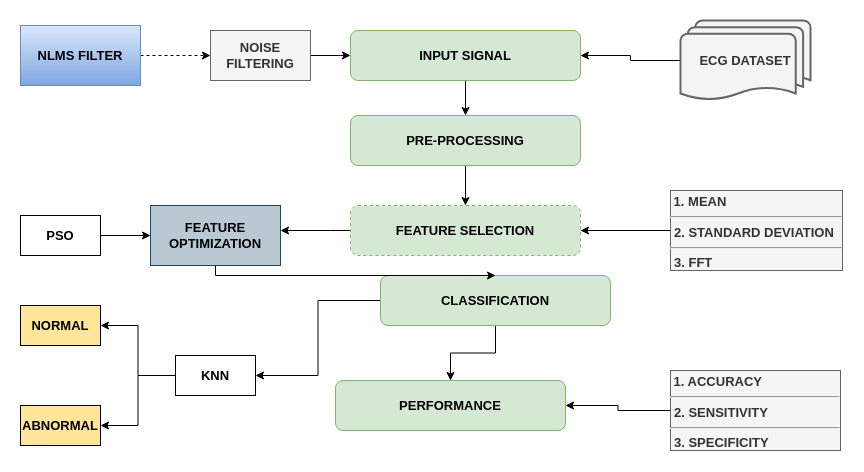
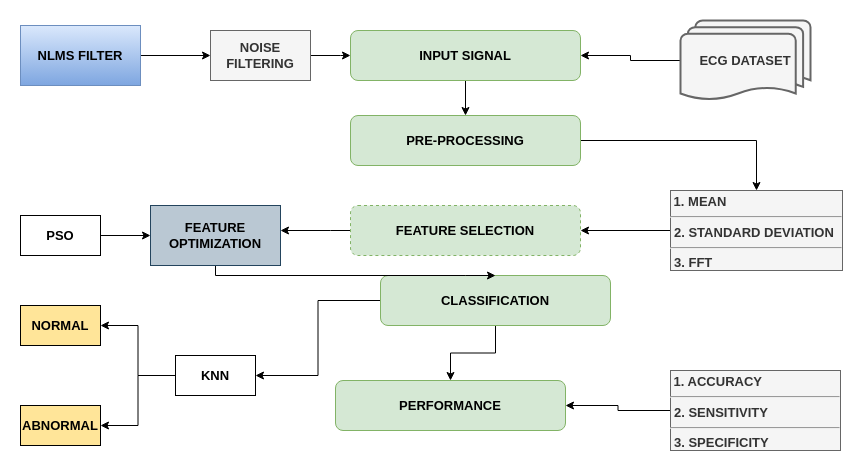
edge "NLMS FILTER" -> "NOISE FILTERING": style dashed -> solid
edge "PRE-PROCESSING" -> "FEATURE SELECTION": now "PRE-PROCESSING" -> "1. MEAN 2. STANDARD DEVIATION 3. FFT"
